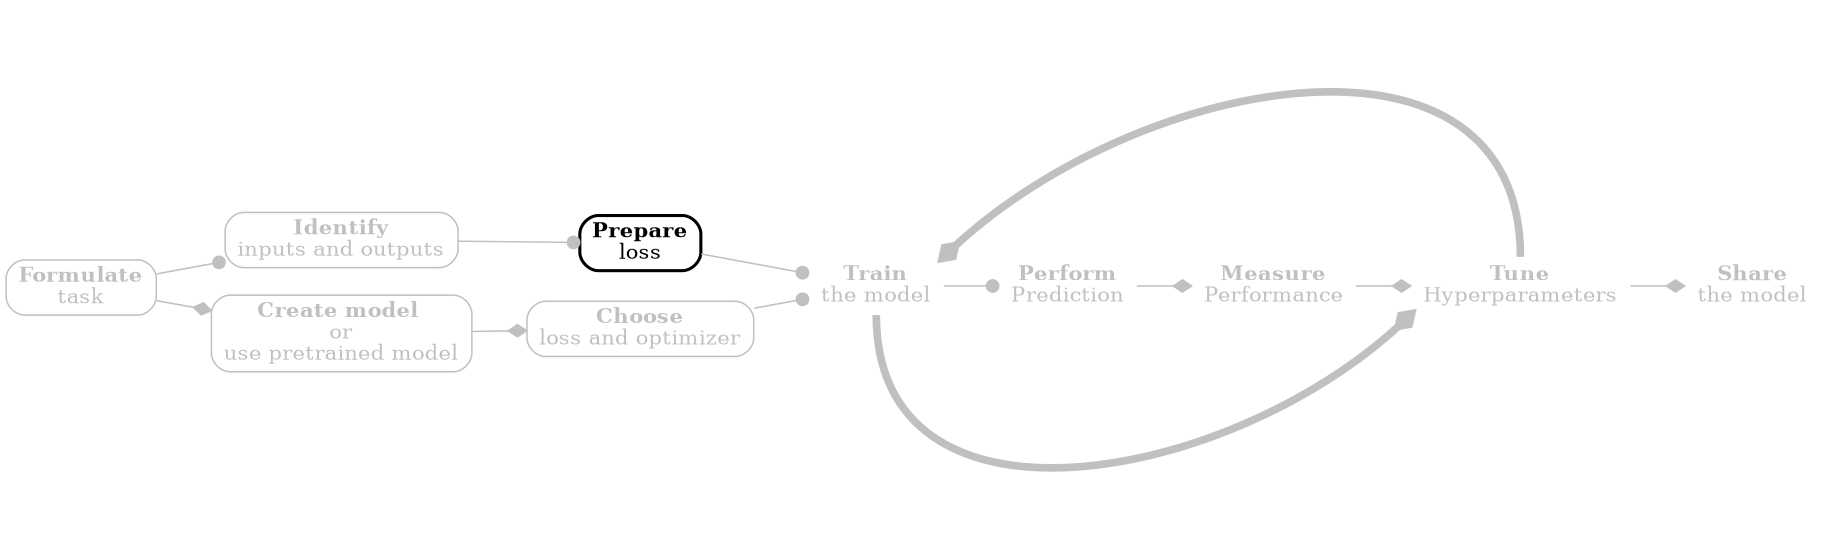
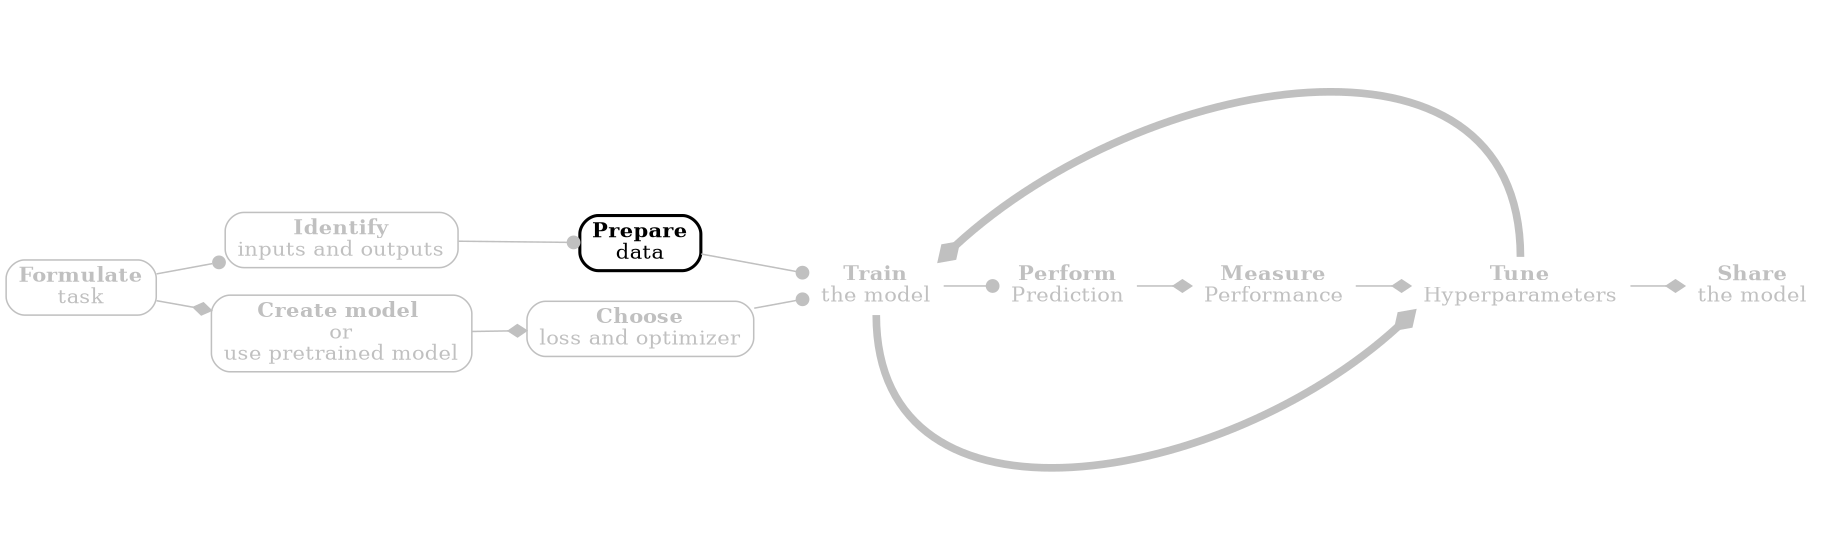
node "Prepare": text "loss" -> "data"
